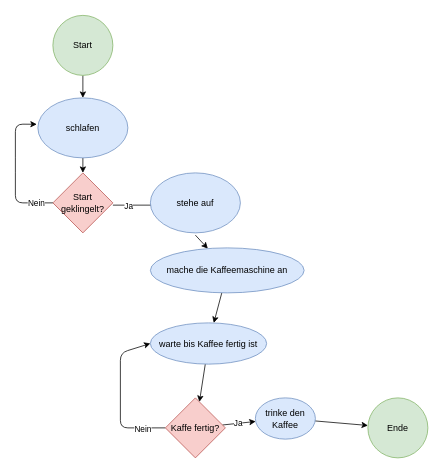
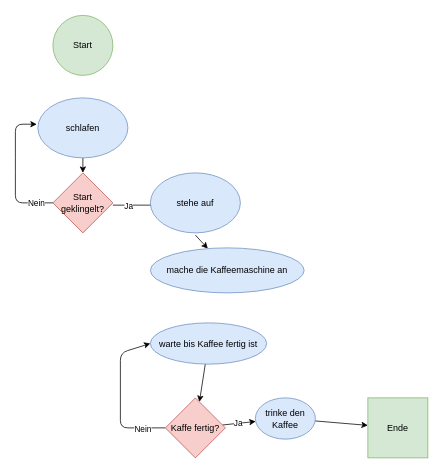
edge "Start" -> "schlafen": removed
edge "mache die Kaffeemaschine an" -> "warte bis Kaffee fertig ist": removed
node "Ende": shape ellipse -> rectangle
